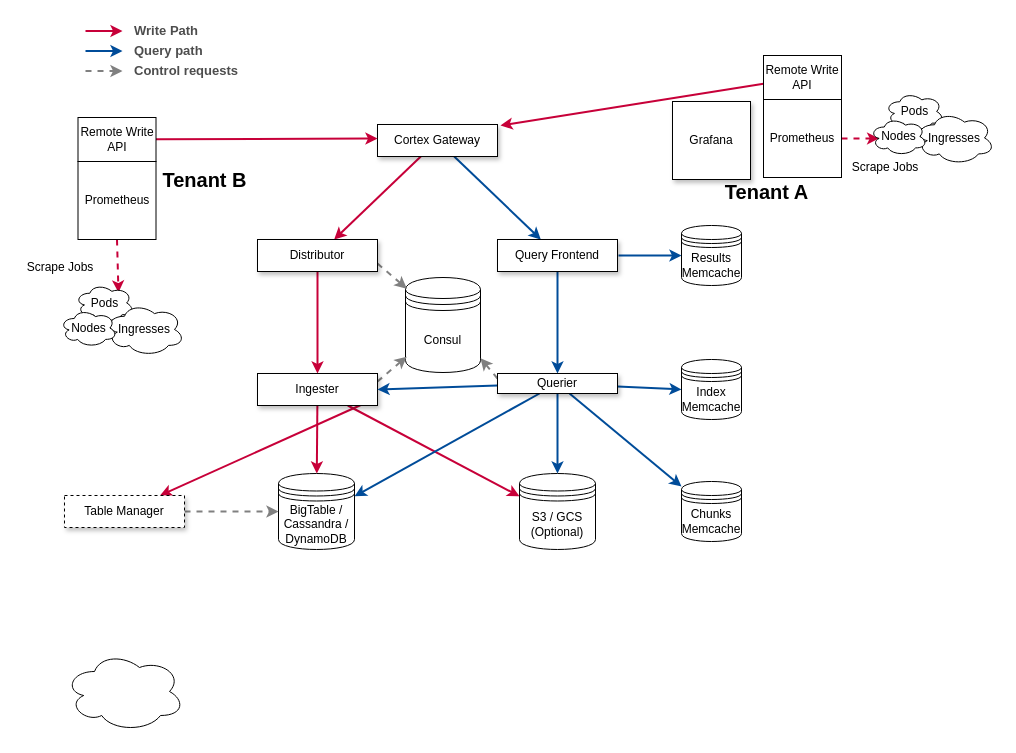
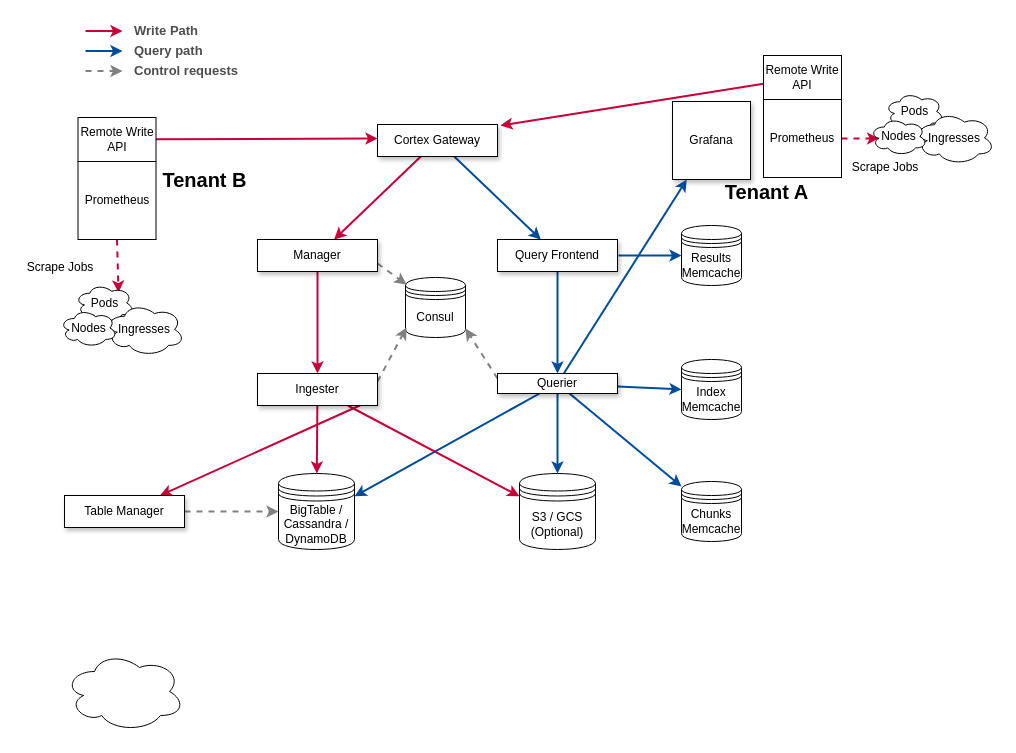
node "Distributor": label "Distributor" -> "Manager"
node "Consul": size 75x95 -> 60x60
edge "Querier" -> "Ingester": now "Querier" -> "Grafana"
node "Table Manager": style dashed -> solid
